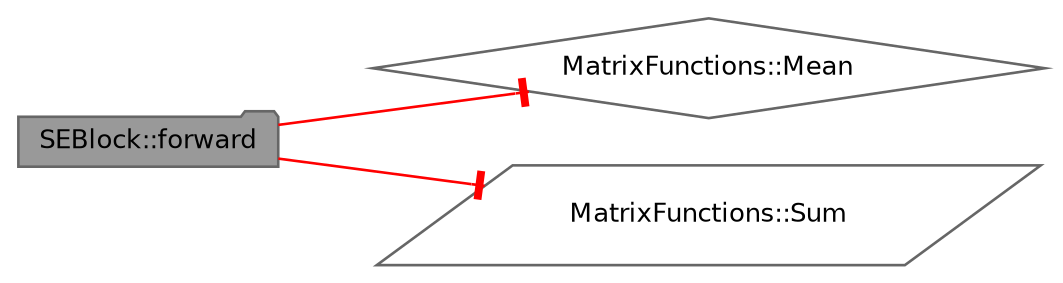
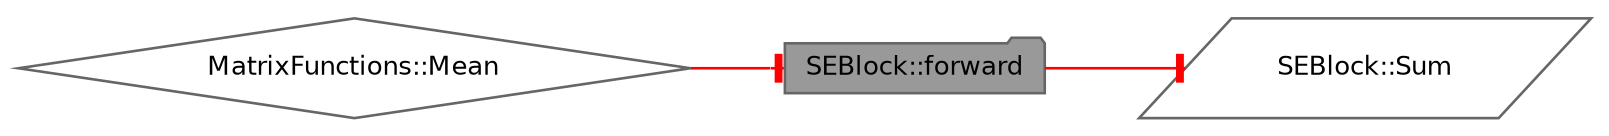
edge "SEBlock::forward" -> "MatrixFunctions::Mean": reversed
node "MatrixFunctions::Sum": label "MatrixFunctions::Sum" -> "SEBlock::Sum"
